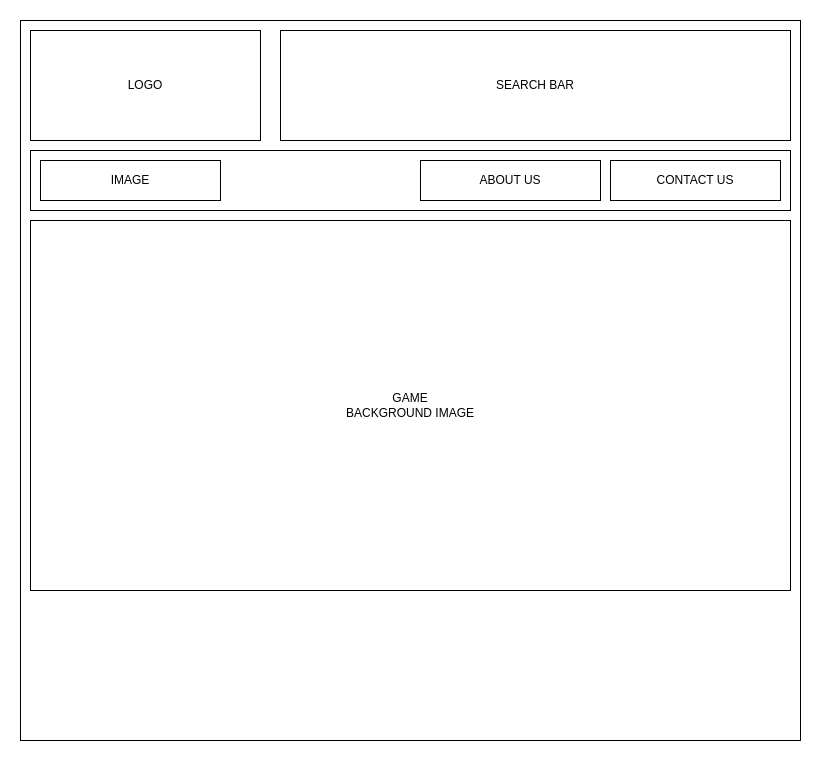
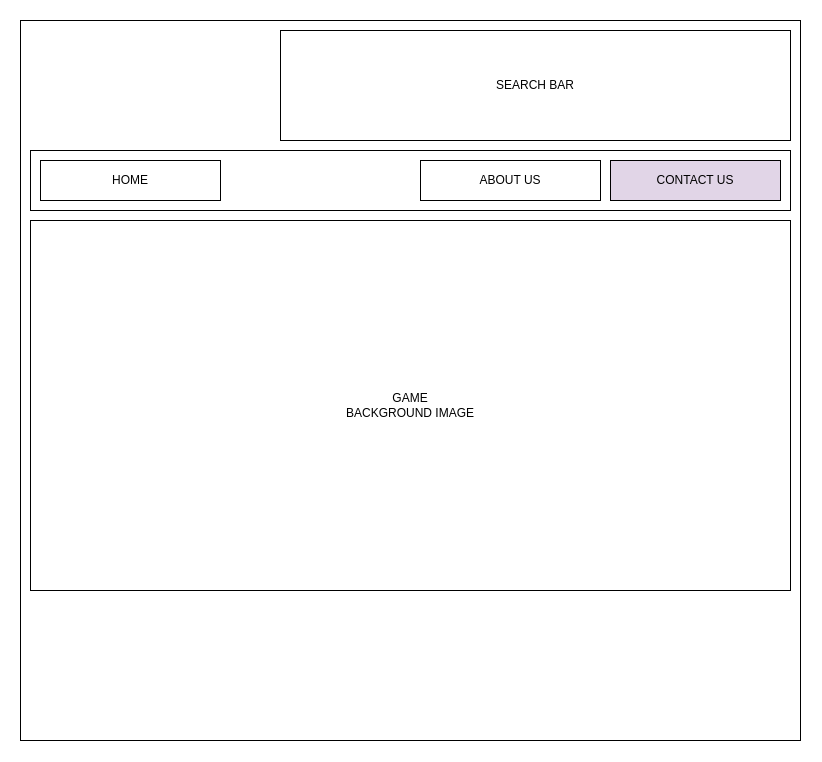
node "LOGO": removed
node "IMAGE": label "IMAGE" -> "HOME"
node "CONTACT US": fillcolor #ffffff -> #e1d5e7
